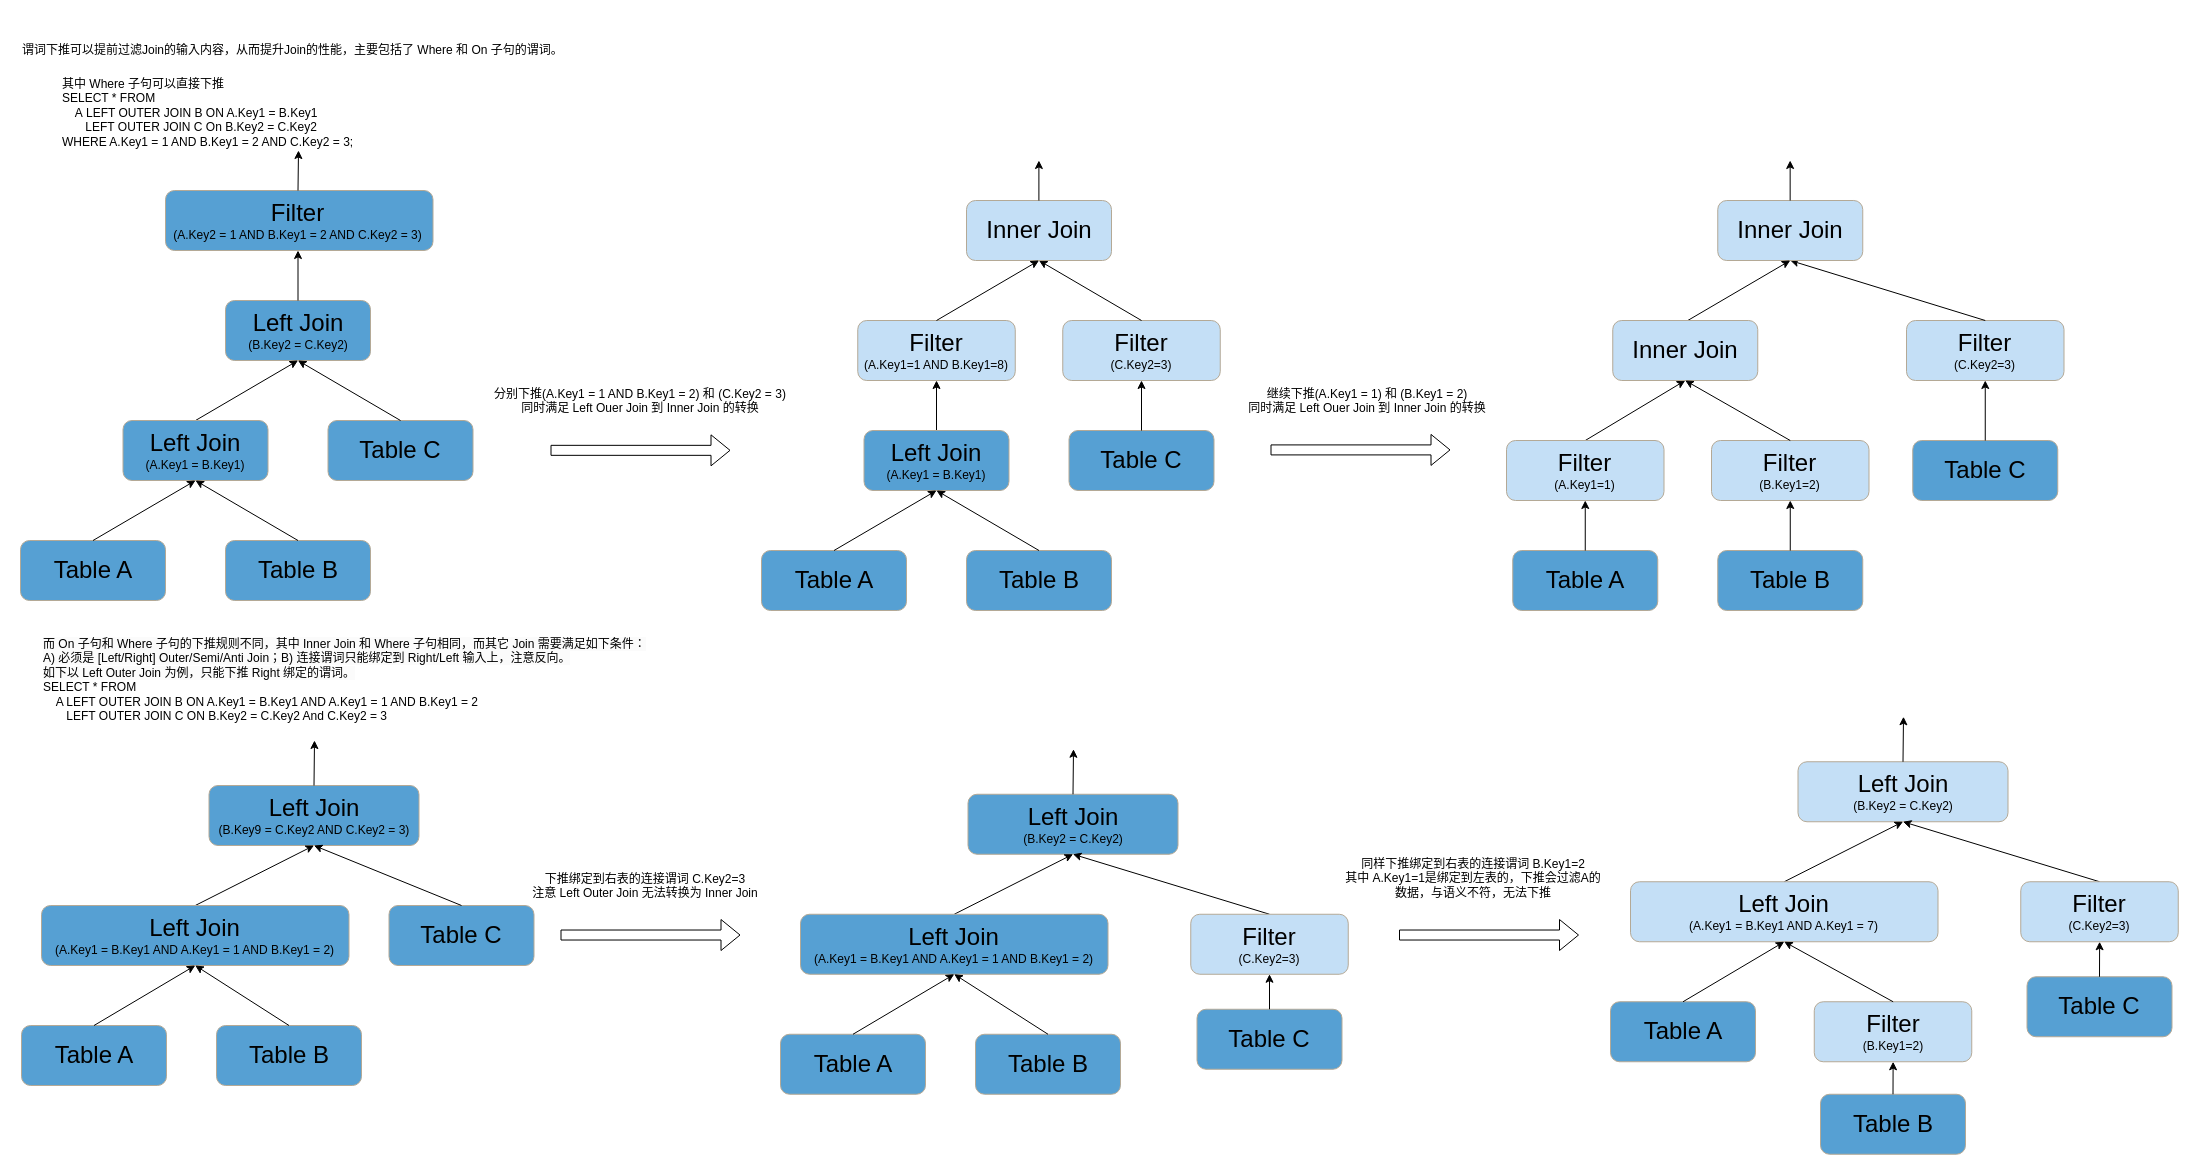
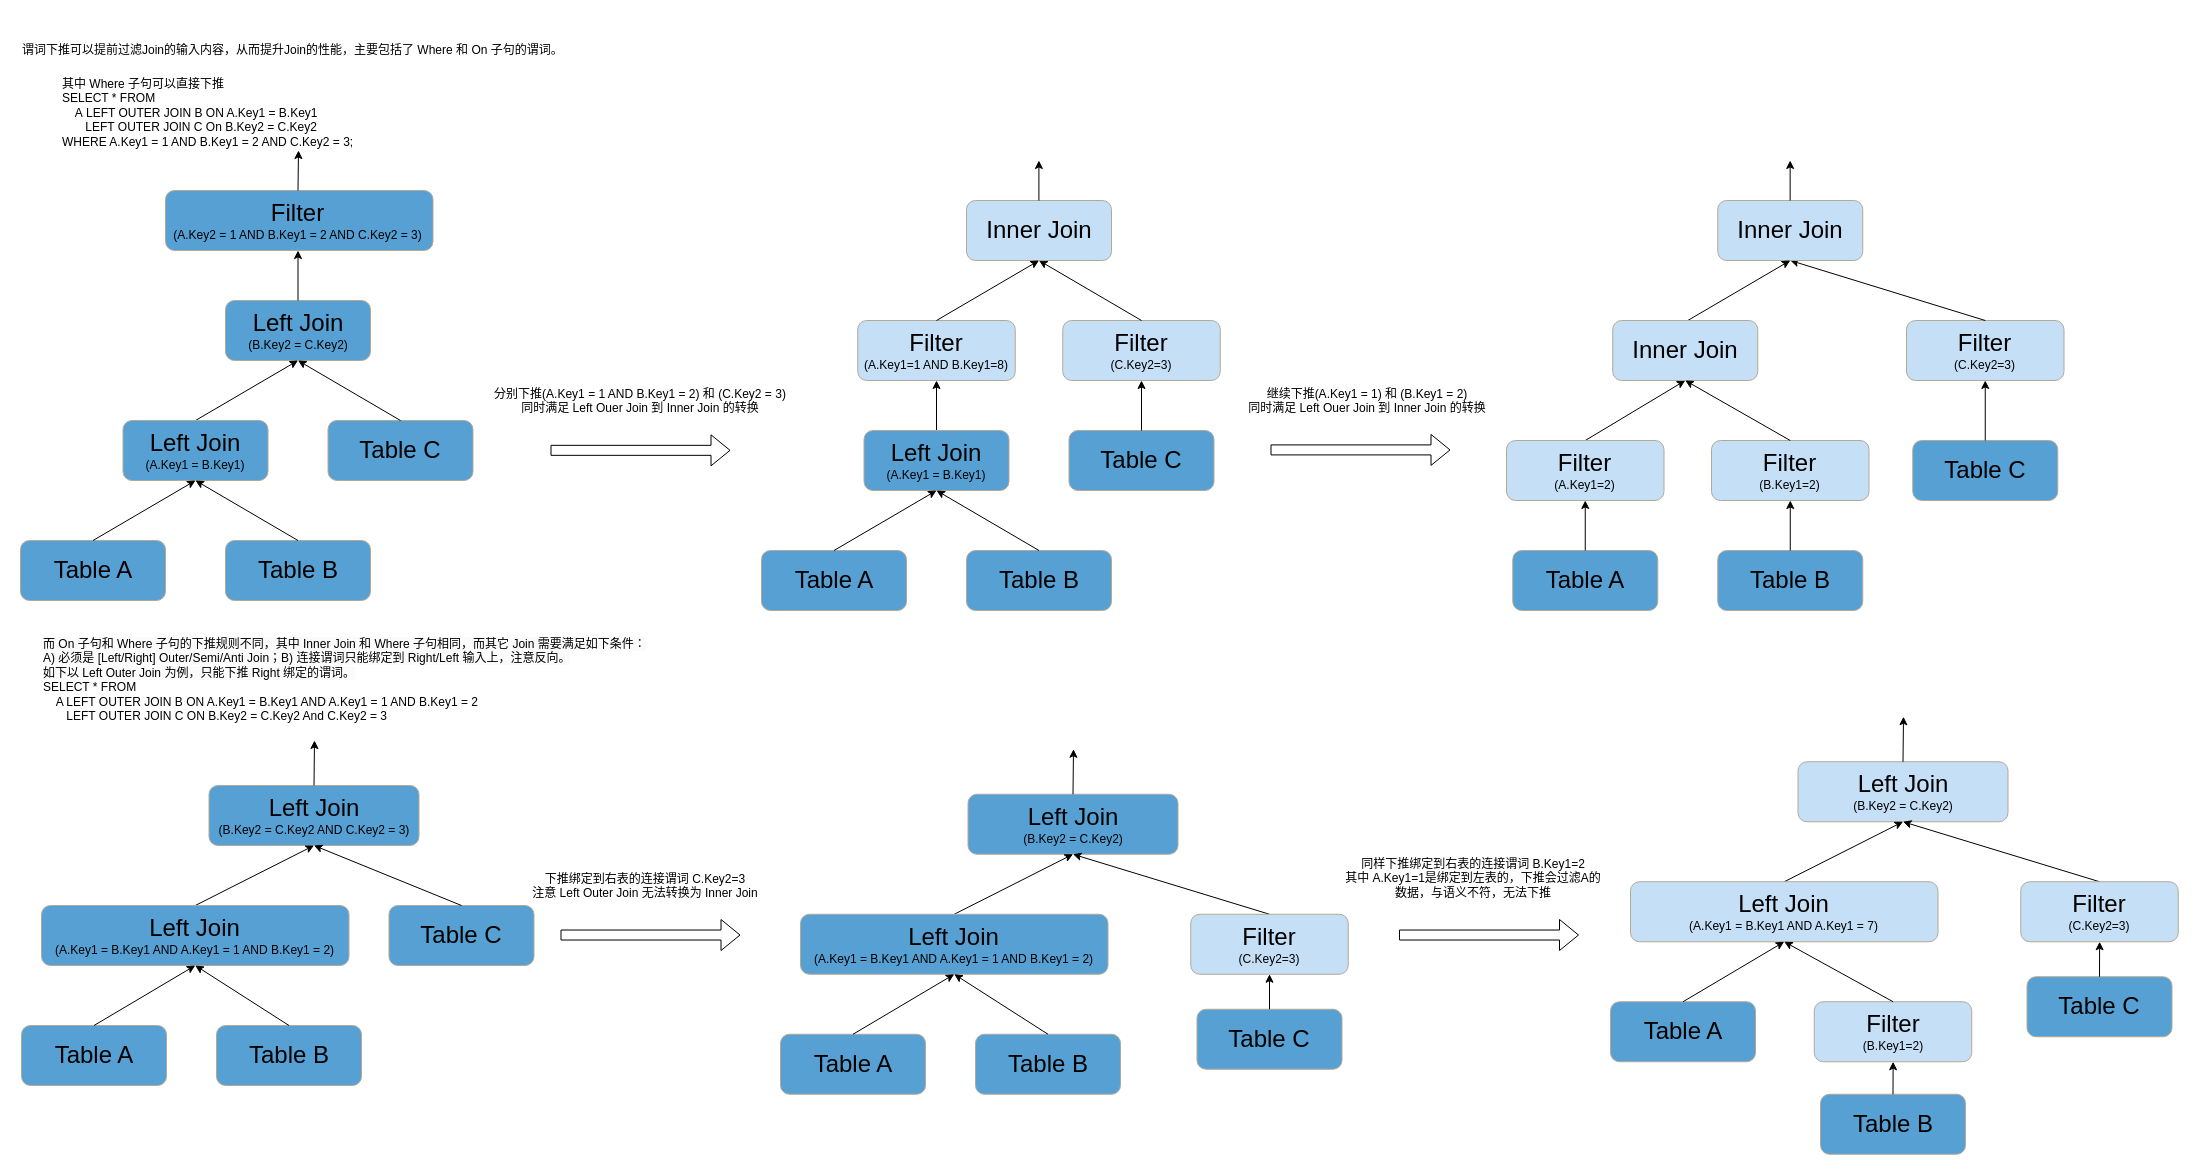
node "Filter (A.Key1=1)": label "Filter (A.Key1=1)" -> "Filter (A.Key1=2)"
node "Left Join (B.Key9 = C.Key2 AND C.Key2 = 3)": label "Left Join (B.Key9 = C.Key2 AND C.Key2 = 3)" -> "Left Join (B.Key2 = C.Key2 AND C.Key2 = 3)"
